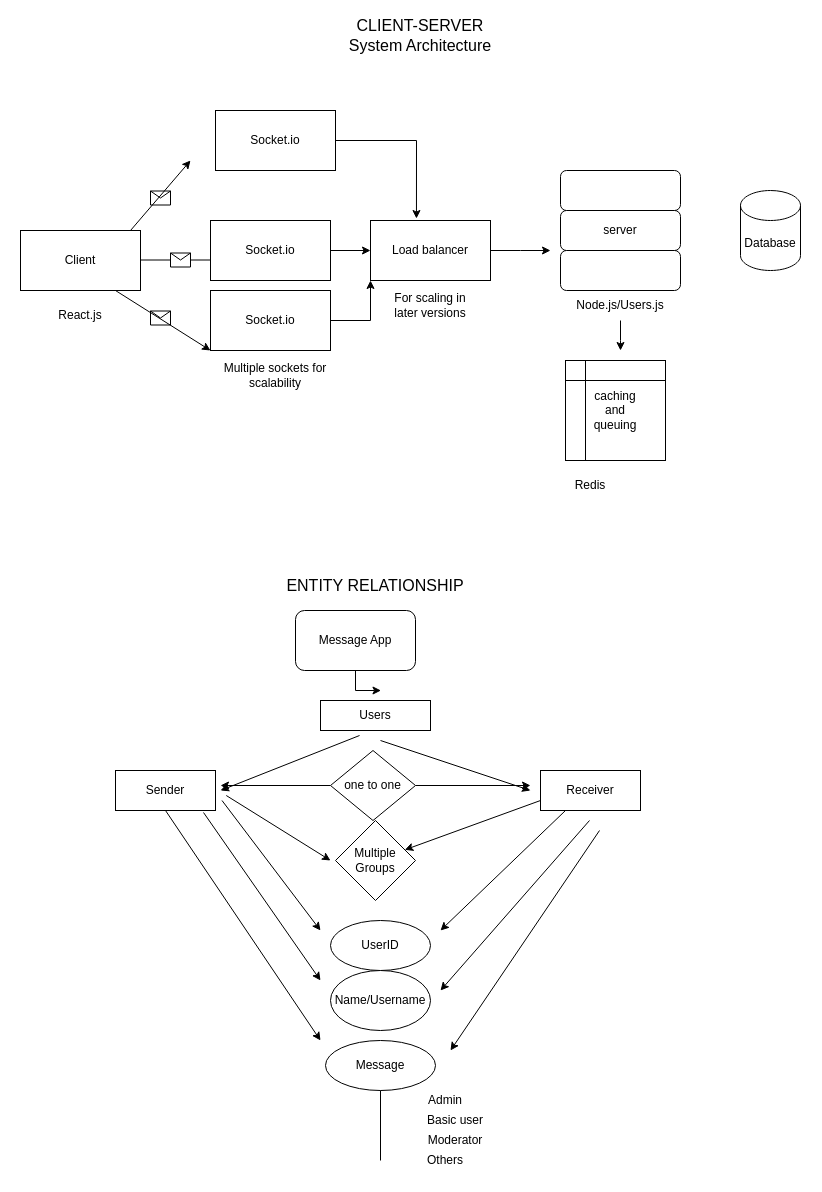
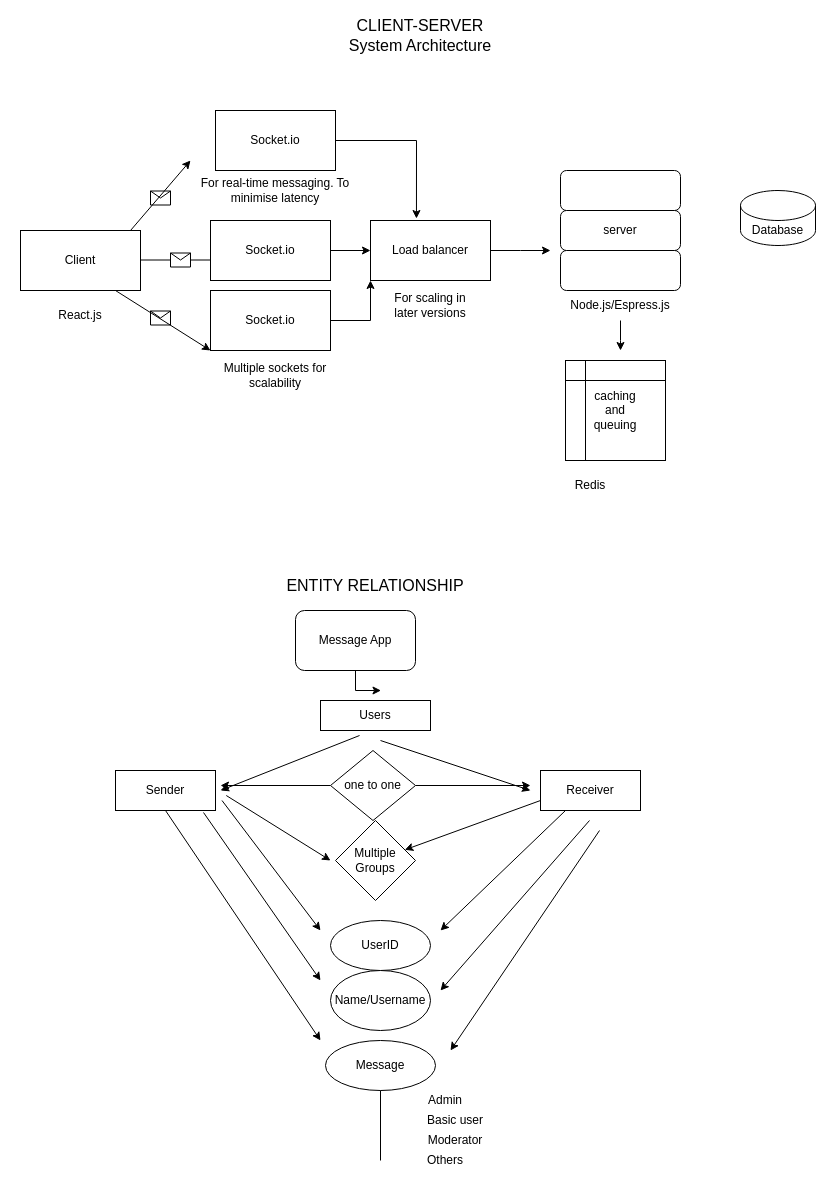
node "For real-time messaging. To minimise latency": added
node "Database": size 60x80 -> 75x55
node "Node.js/Users.js": label "Node.js/Users.js" -> "Node.js/Espress.js"
